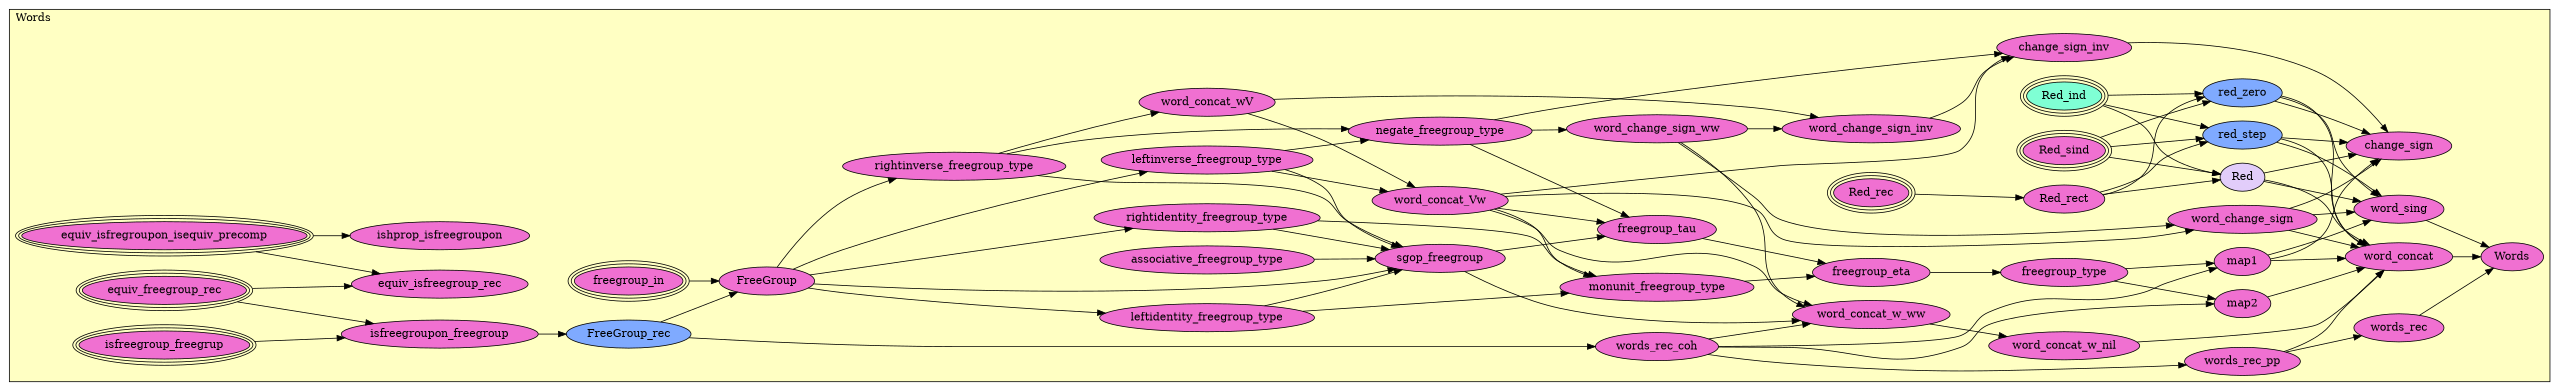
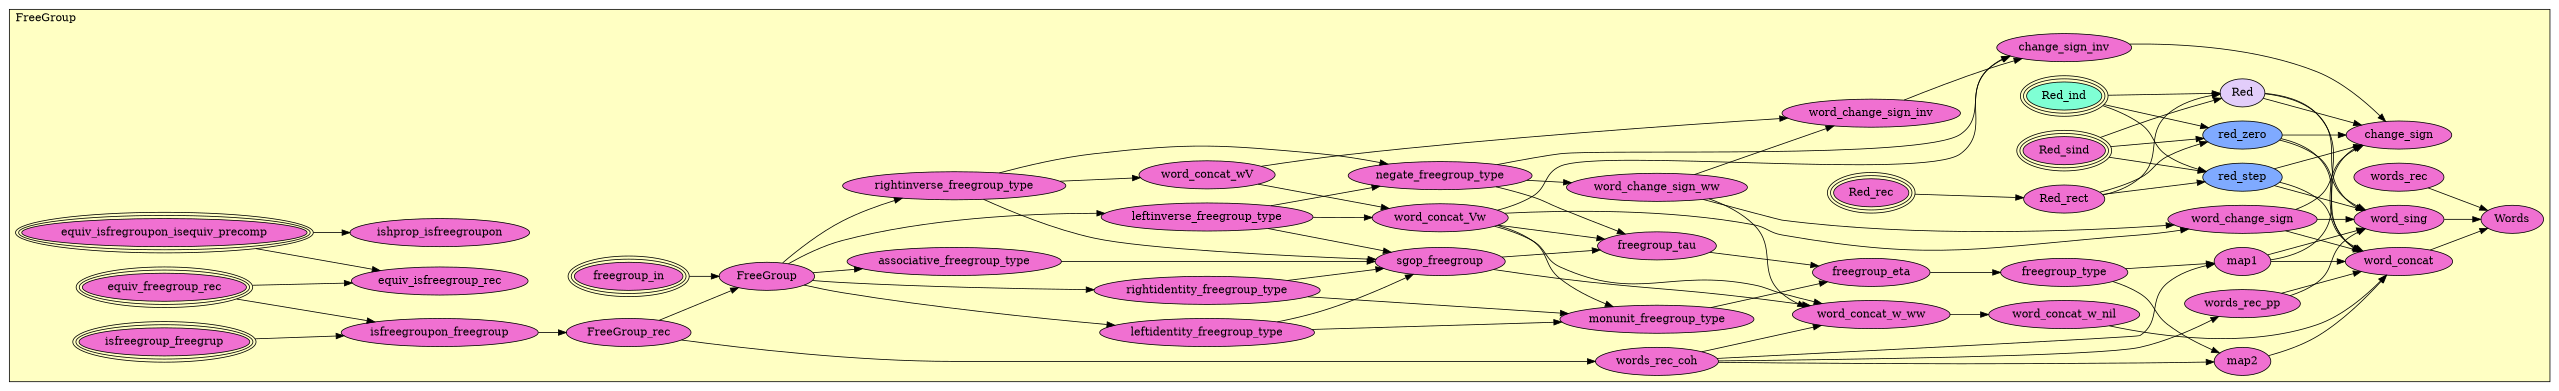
cluster "Words": label "Words" -> "FreeGroup"
edge "FreeGroup" -> "sgop_freegroup": now "FreeGroup" -> "associative_freegroup_type"
node "FreeGroup_rec": fillcolor #7faaff -> #f070d1
edge "words_rec_pp" -> "words_rec": now "words_rec_pp" -> "word_sing"
